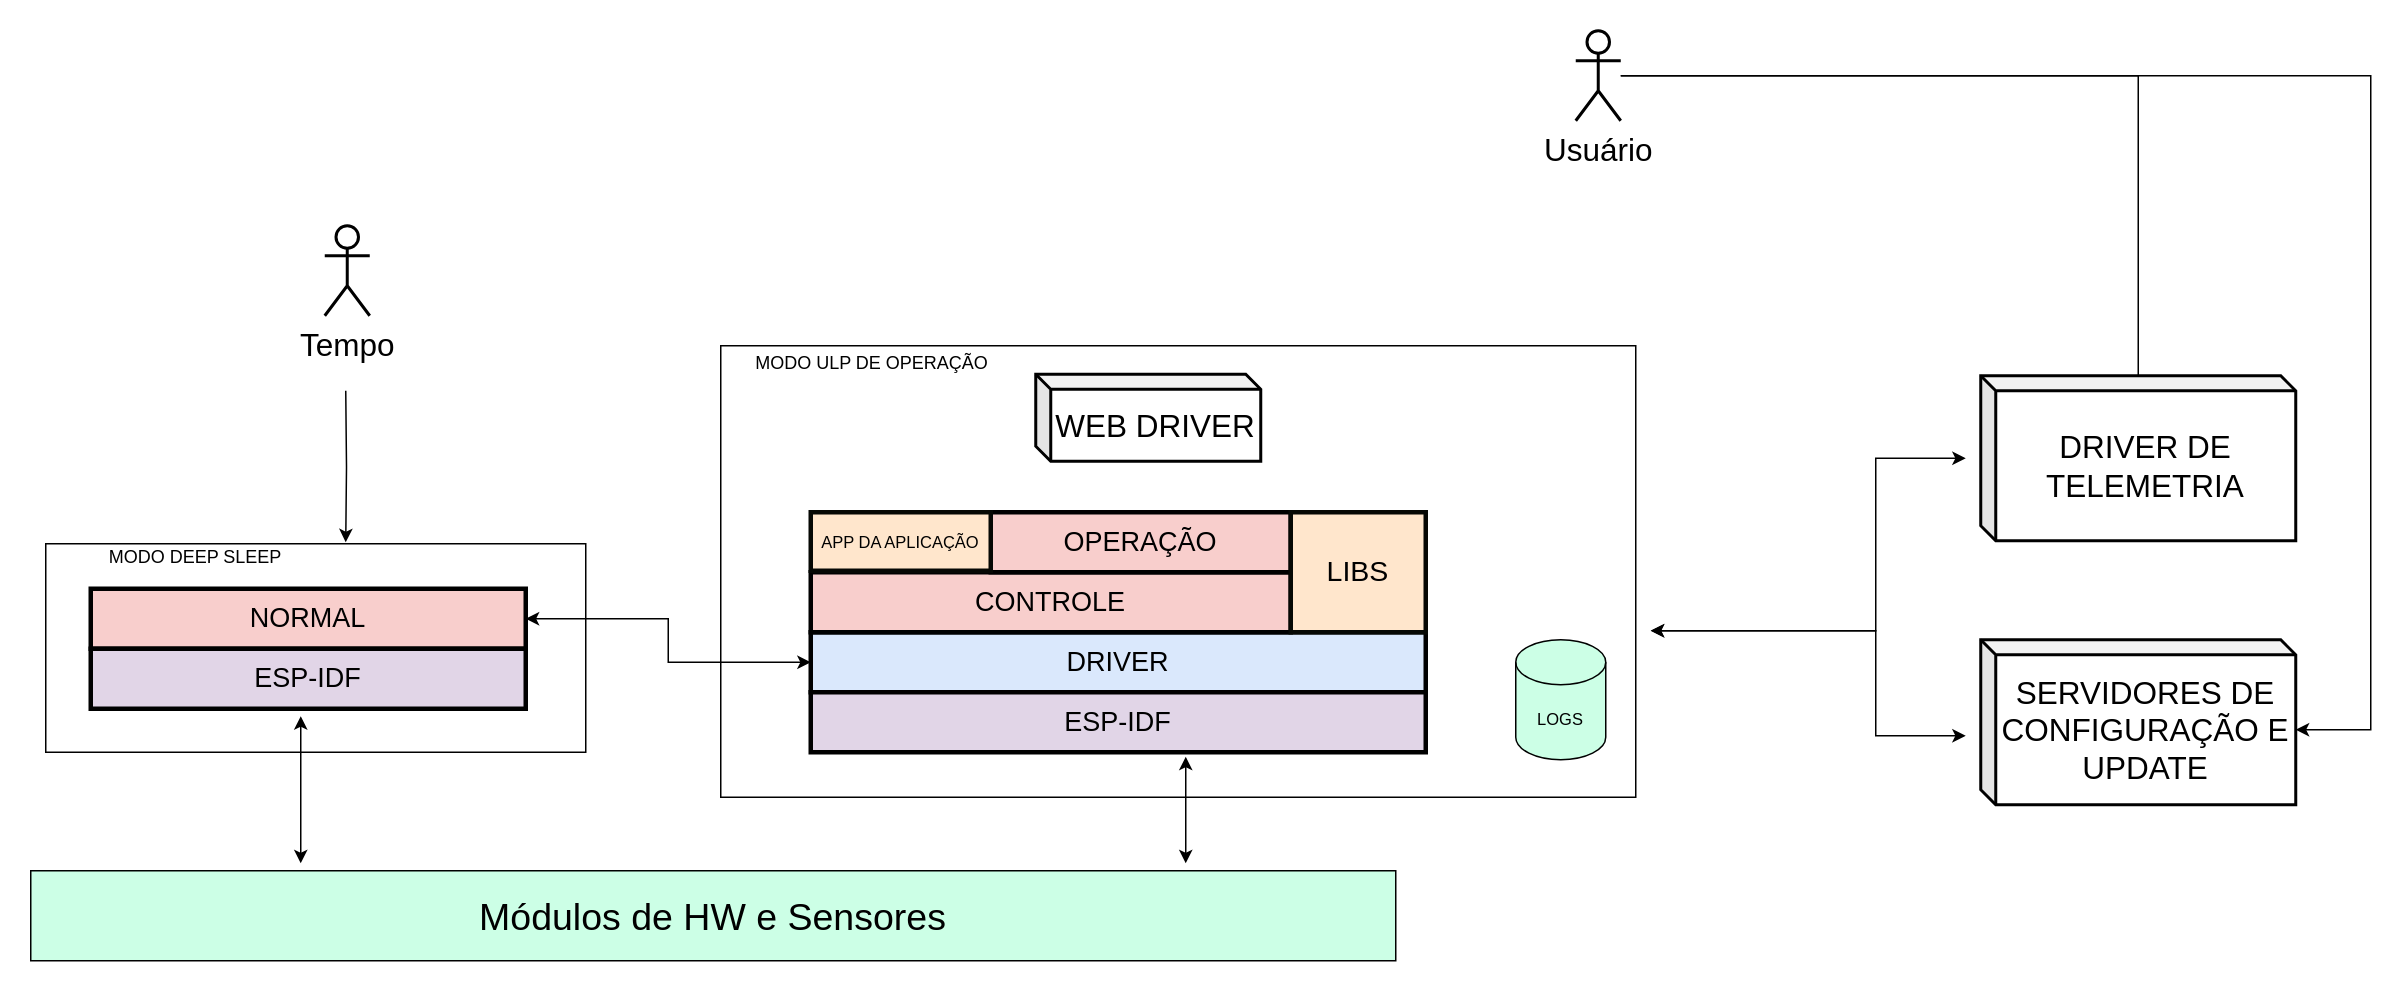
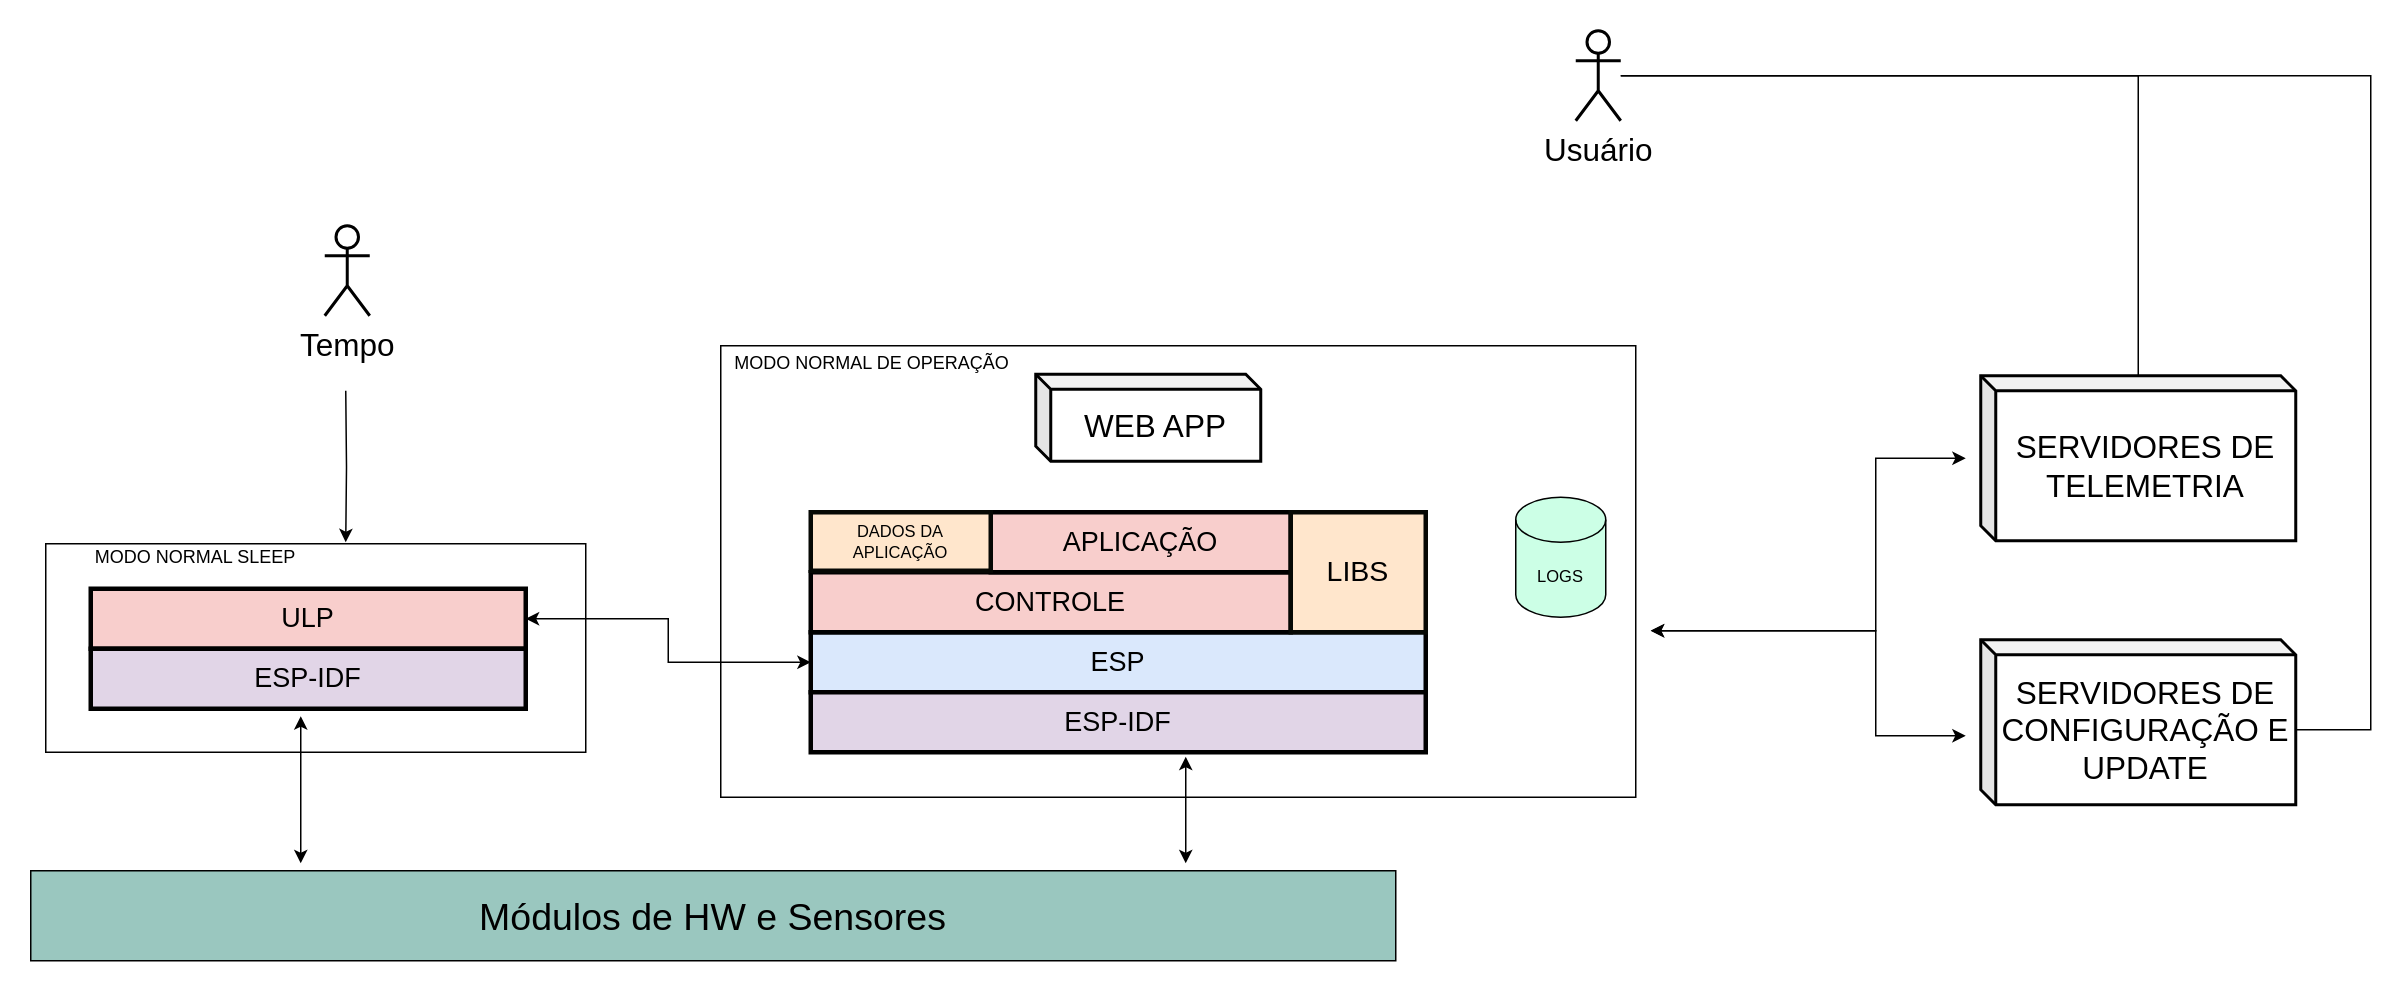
node "MODO ULP DE OPERAÇÃO": label "MODO ULP DE OPERAÇÃO" -> "MODO NORMAL DE OPERAÇÃO"
node "WEB DRIVER": label "WEB DRIVER" -> "WEB APP"
node "DRIVER DE TELEMETRIA": label "DRIVER DE TELEMETRIA" -> "SERVIDORES DE TELEMETRIA"
node "APP DA APLICAÇÃO": label "APP DA APLICAÇÃO" -> "DADOS DA APLICAÇÃO"
node "OPERAÇÃO": label "OPERAÇÃO" -> "APLICAÇÃO"
node "MODO DEEP SLEEP": label "MODO DEEP SLEEP" -> "MODO NORMAL SLEEP"
node "NORMAL": label "NORMAL" -> "ULP"
node "DRIVER": label "DRIVER" -> "ESP"
node "LOGS": moved (1561, 700) -> (1561, 557)
edge "Usuário" -> "SERVIDORES DE CONFIGURAÇÃO E UPDATE": arrowhead classic -> none
node "Módulos de HW e Sensores": fillcolor #ccffe6 -> #9ac7bf
